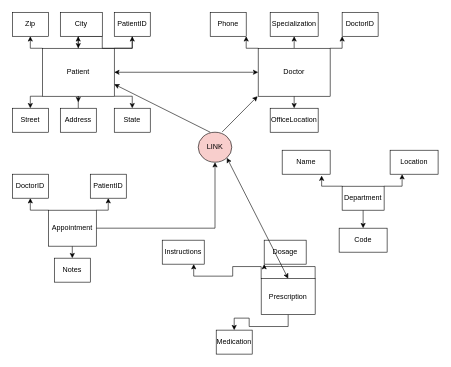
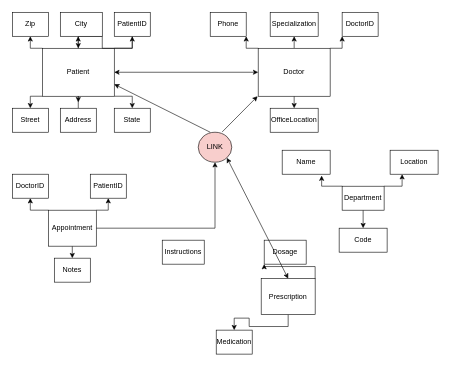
edge "Prescription" -> "Instructions": removed
